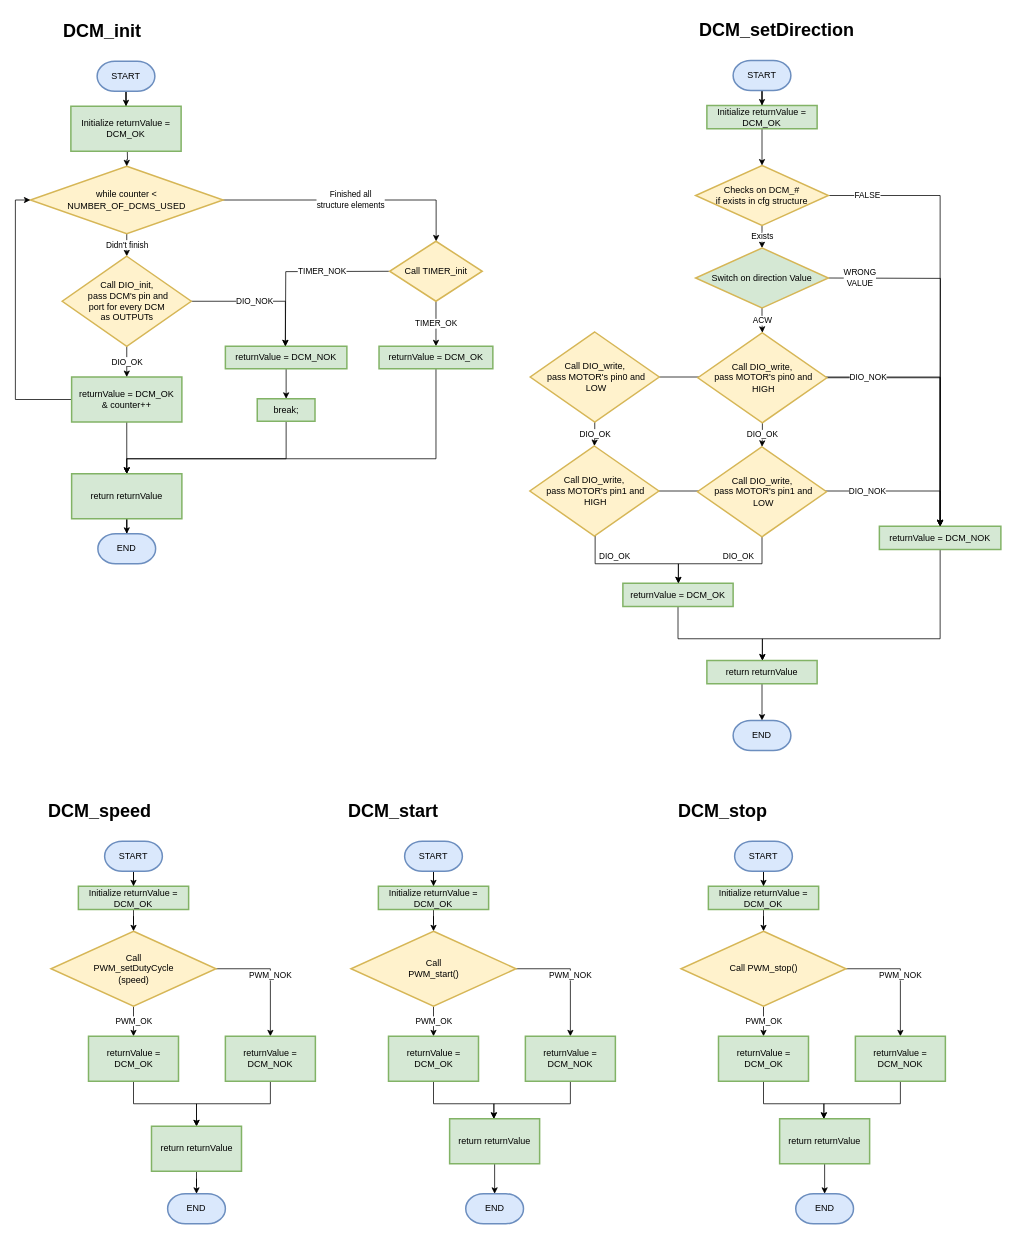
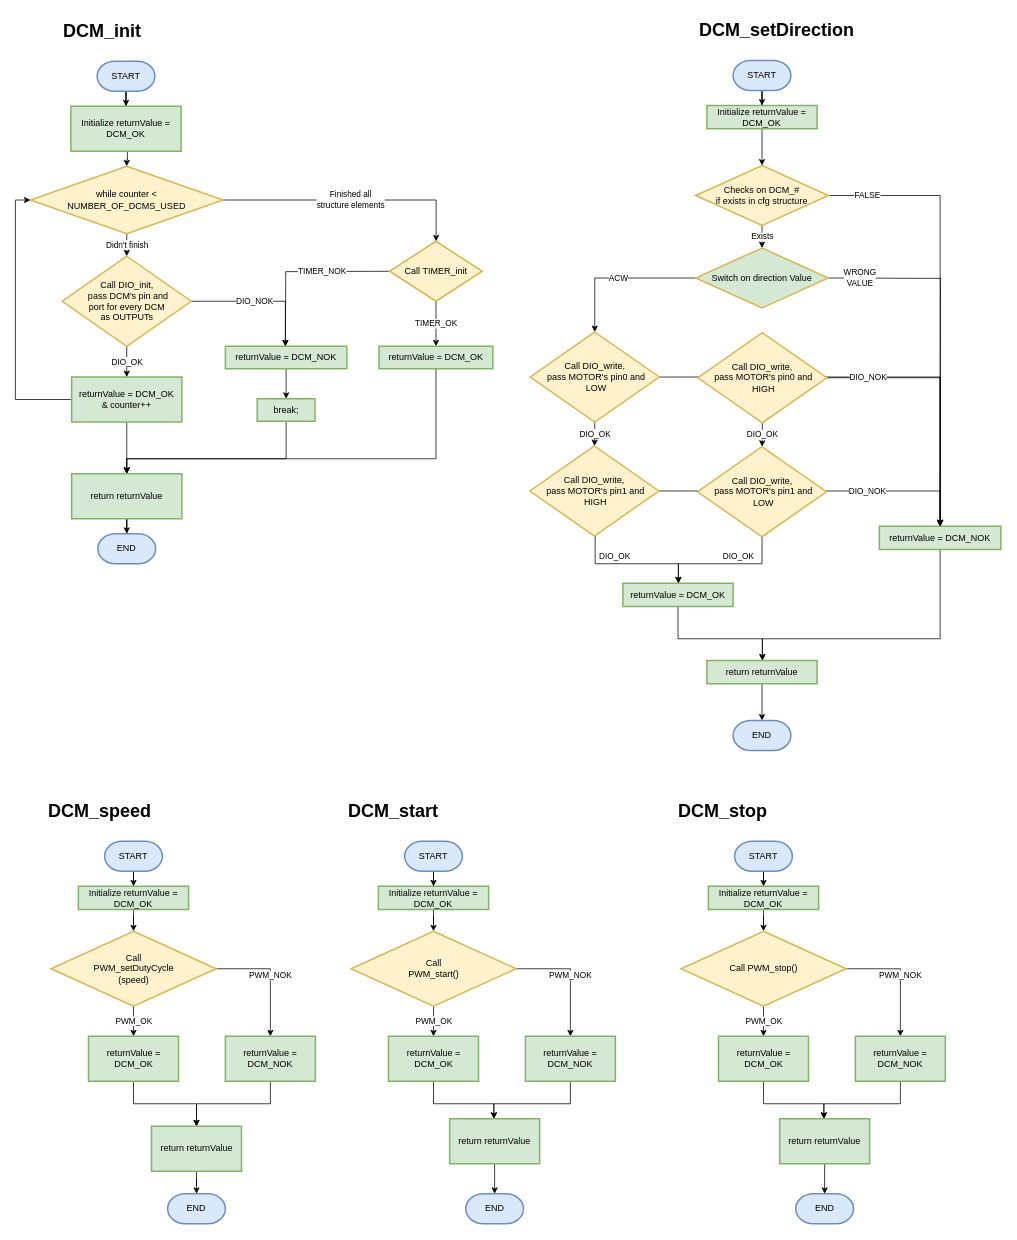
edge "Switch on direction Value" -> "Call DIO_write, pass MOTOR's pin0 and HIGH": now "Switch on direction Value" -> "Call DIO_write, pass MOTOR's pin0 and LOW"
